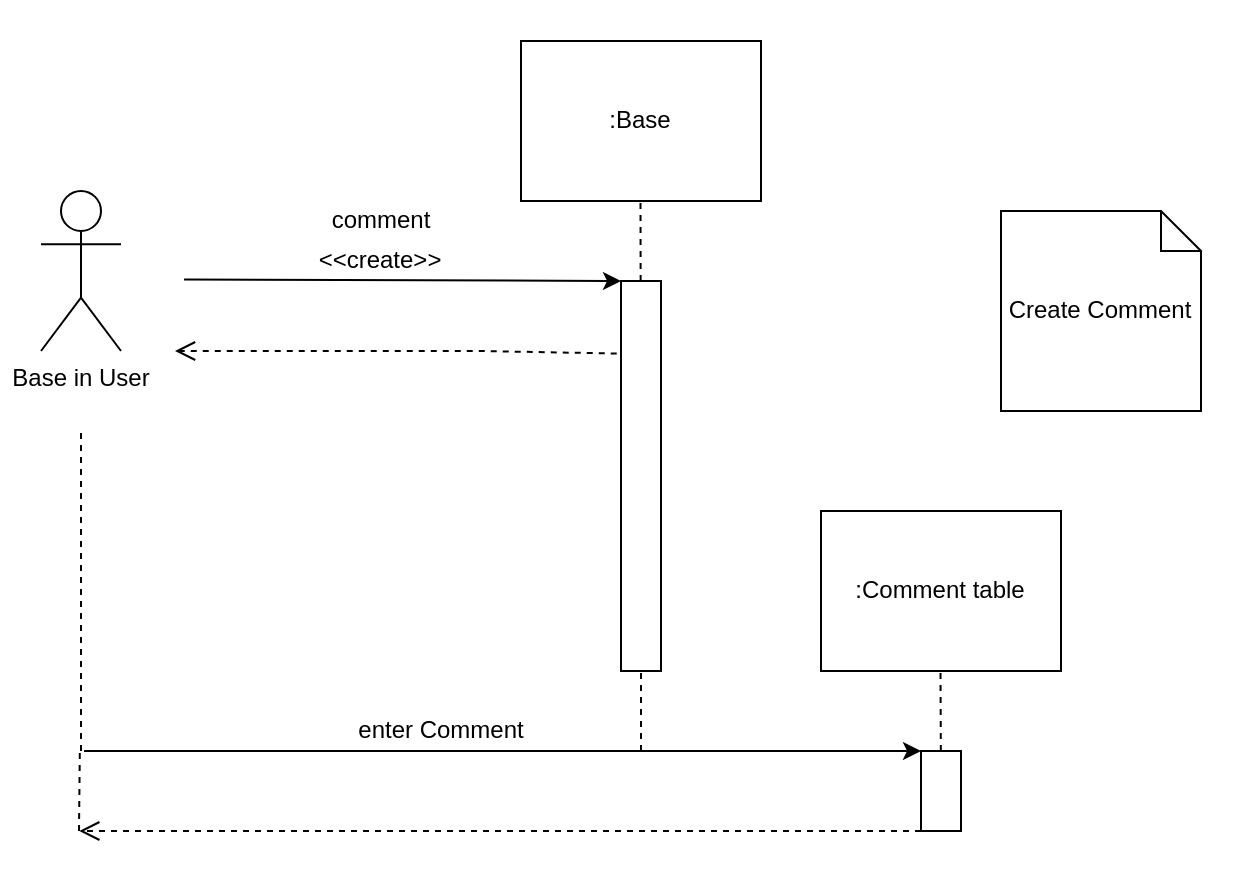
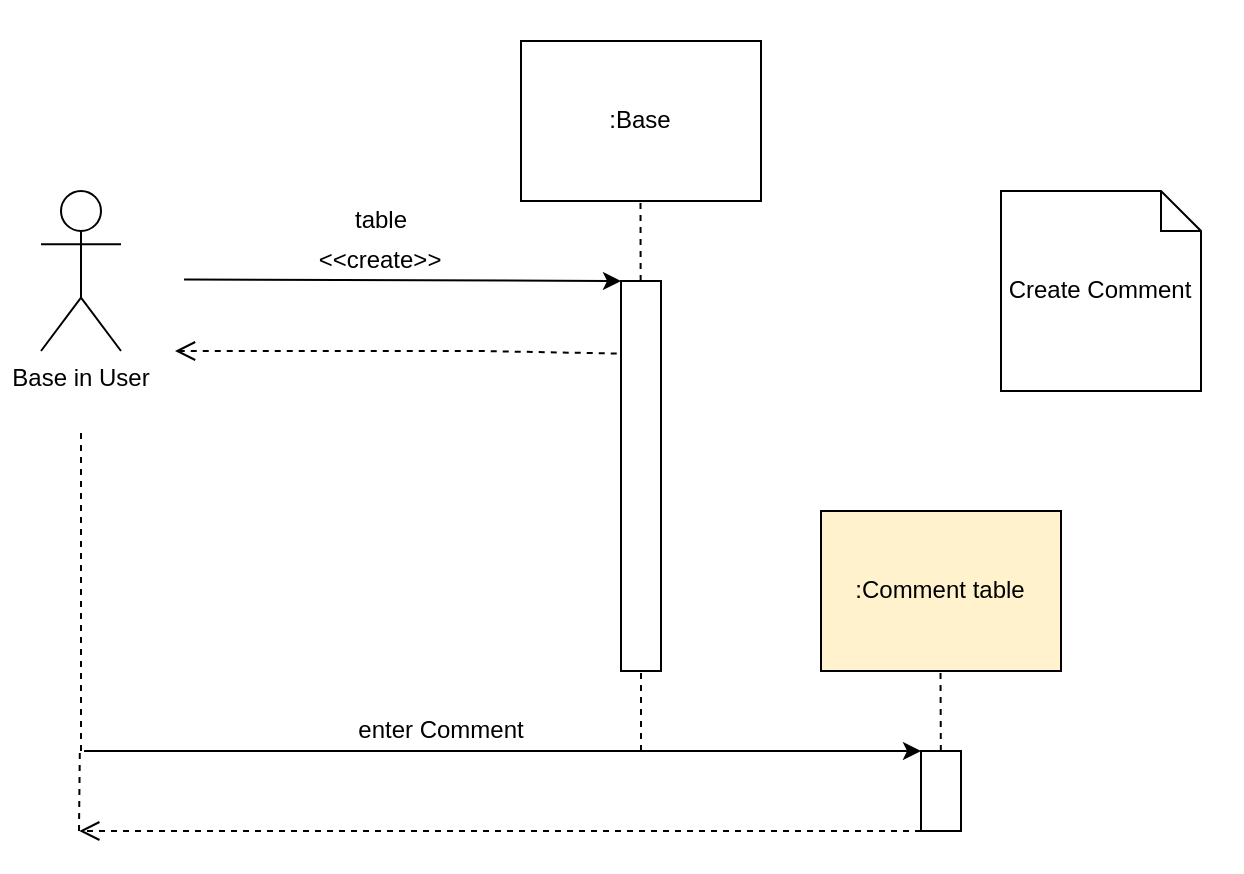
node "comment": label "comment" -> "table"
node "Create Comment": moved (1101, 311) -> (1101, 291)
node ":Comment table": fillcolor #ffffff -> #fff2cc
